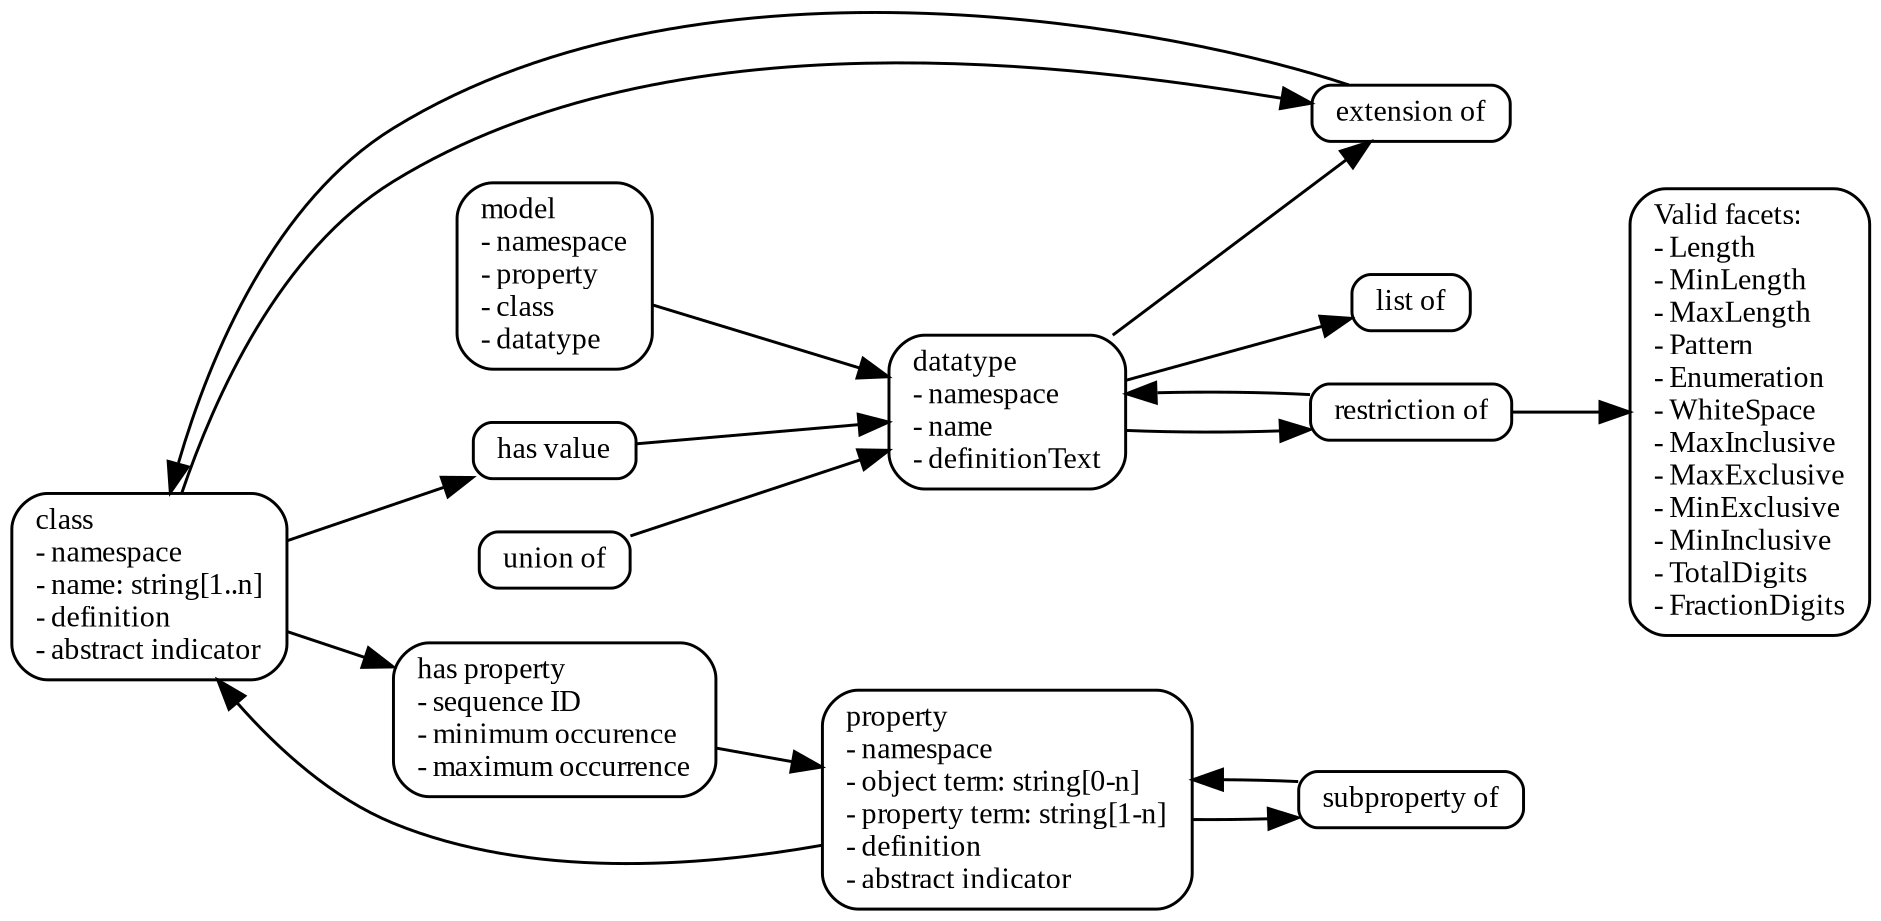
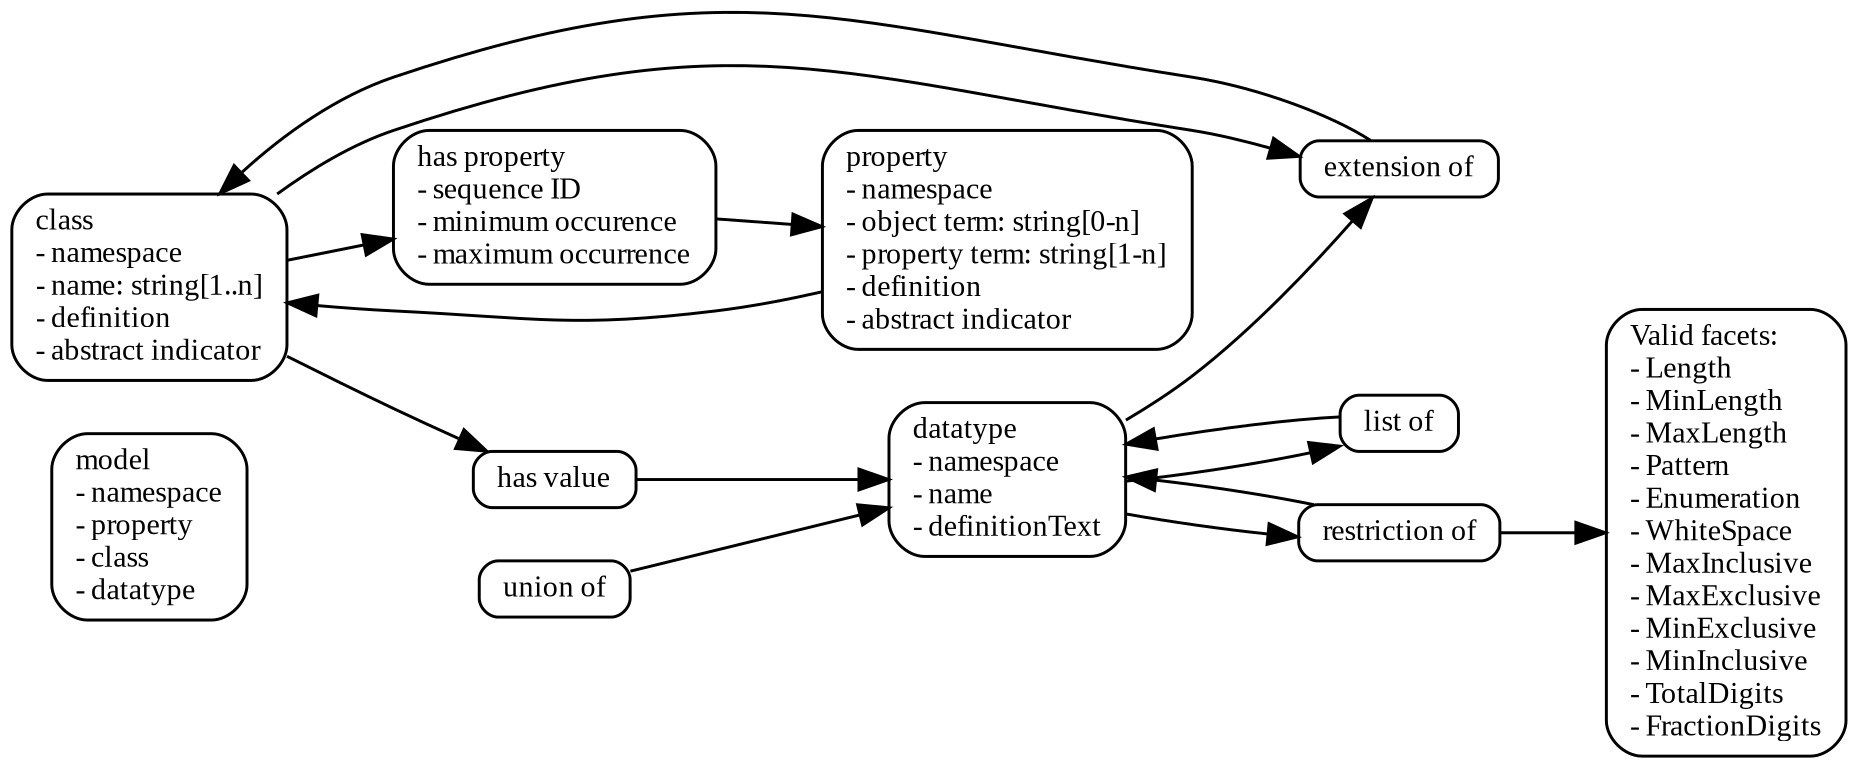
edge "model - namespace - property - class - datatype" -> "datatype - namespace - name - definitionText": now "list of" -> "datatype - namespace - name - definitionText"
node "subproperty of": removed
